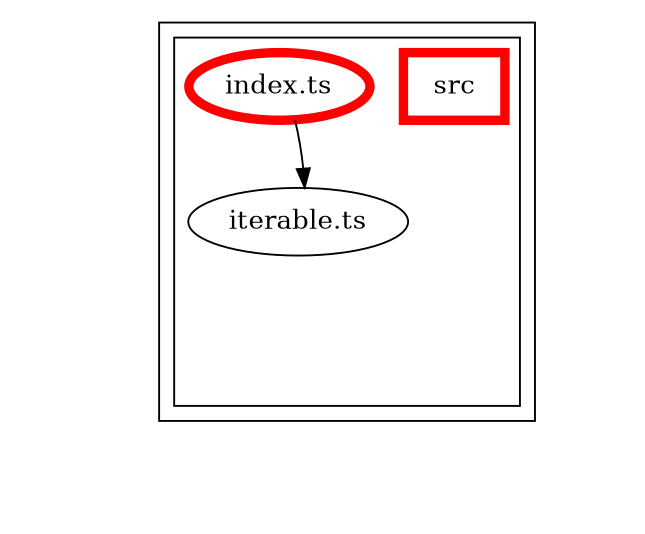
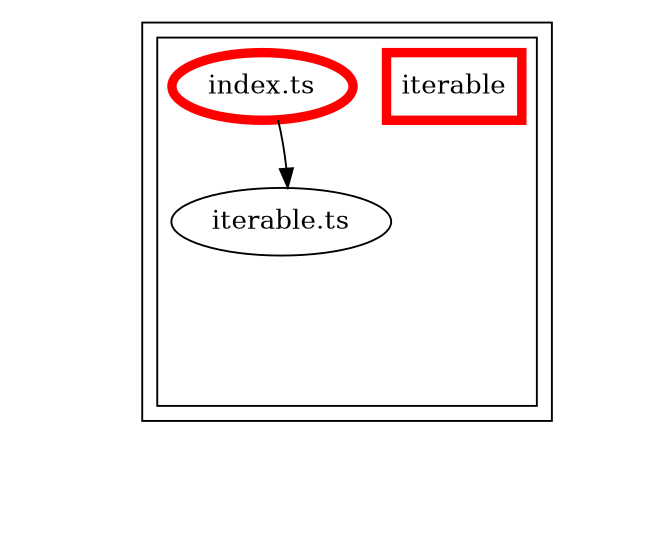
node "src": label "src" -> "iterable"
